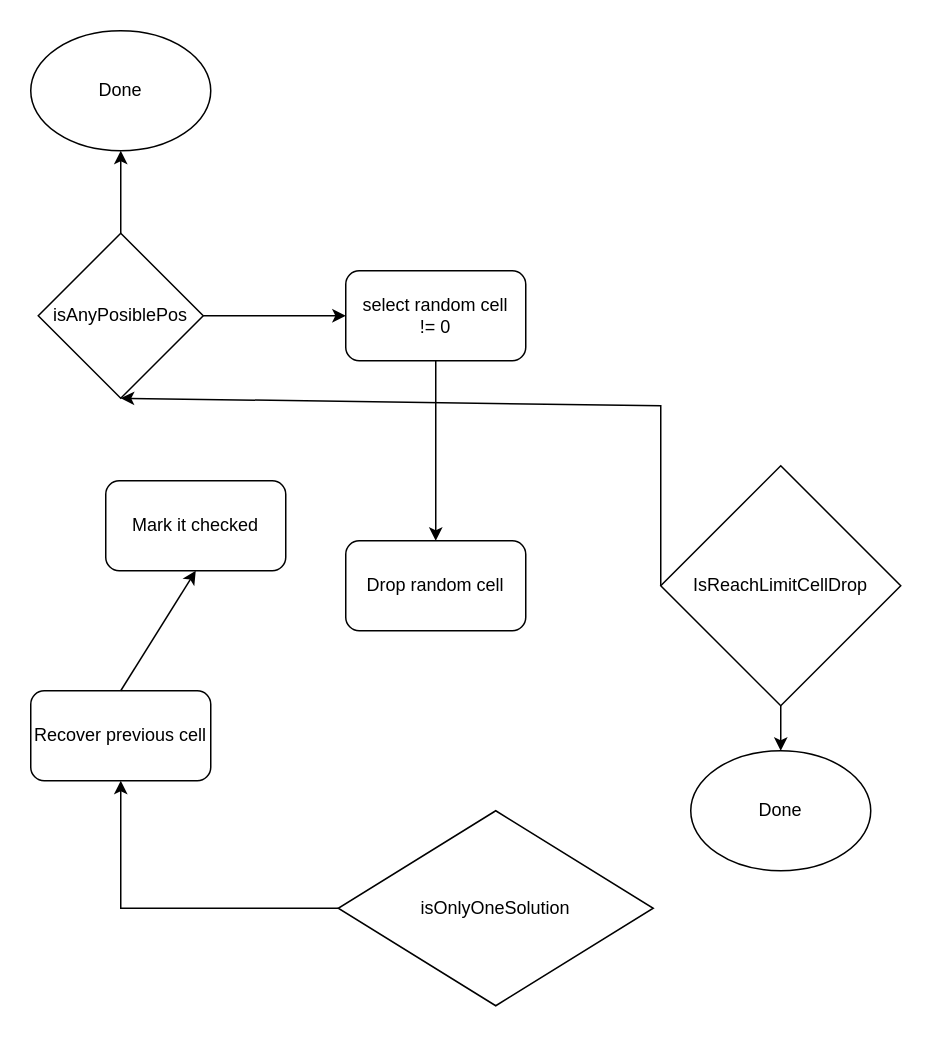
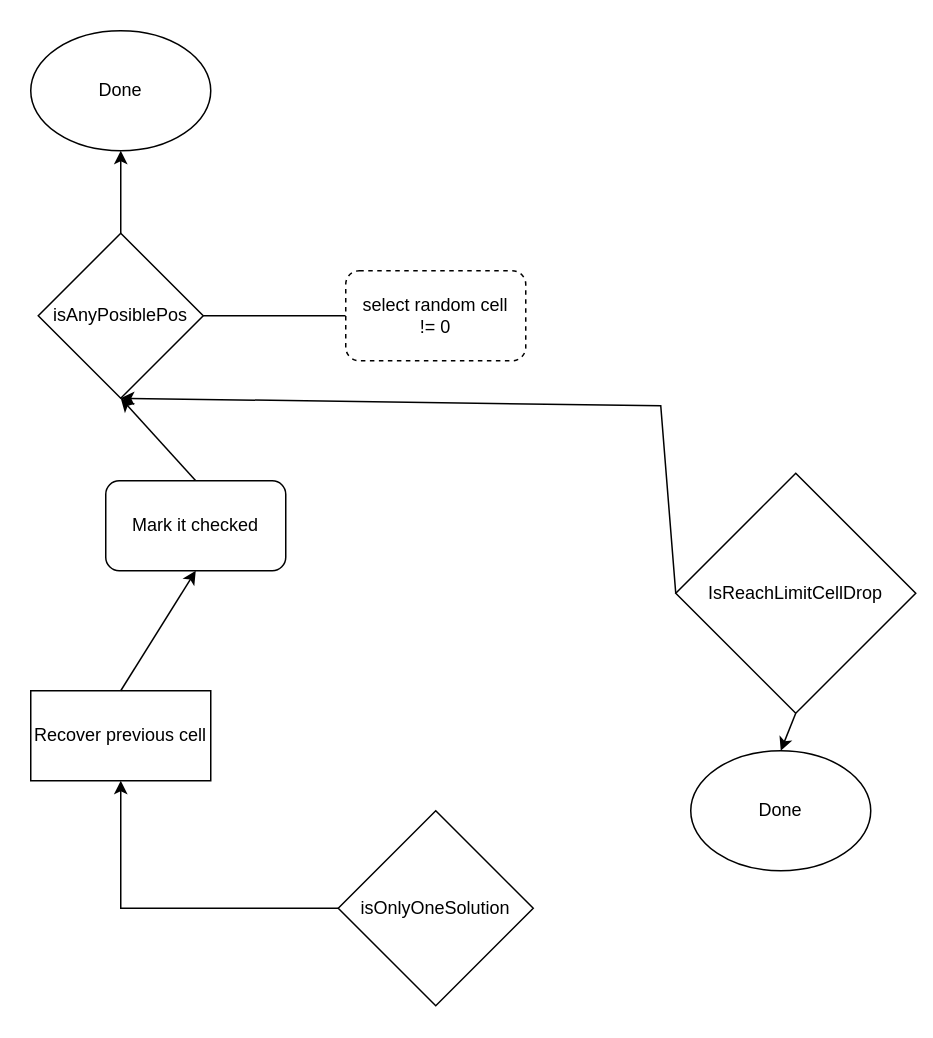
edge "isAnyPosiblePos" -> "select random cell != 0": arrowhead classic -> none
node "select random cell != 0": style solid -> dashed
edge "Mark it checked" -> "isAnyPosiblePos": added
edge "select random cell != 0" -> "Drop random cell": removed
node "Drop random cell": removed
node "IsReachLimitCellDrop": moved (781, 586) -> (796, 593)
node "Recover previous cell": shape rounded rectangle -> rectangle
node "isOnlyOneSolution": size 315x195 -> 195x195
